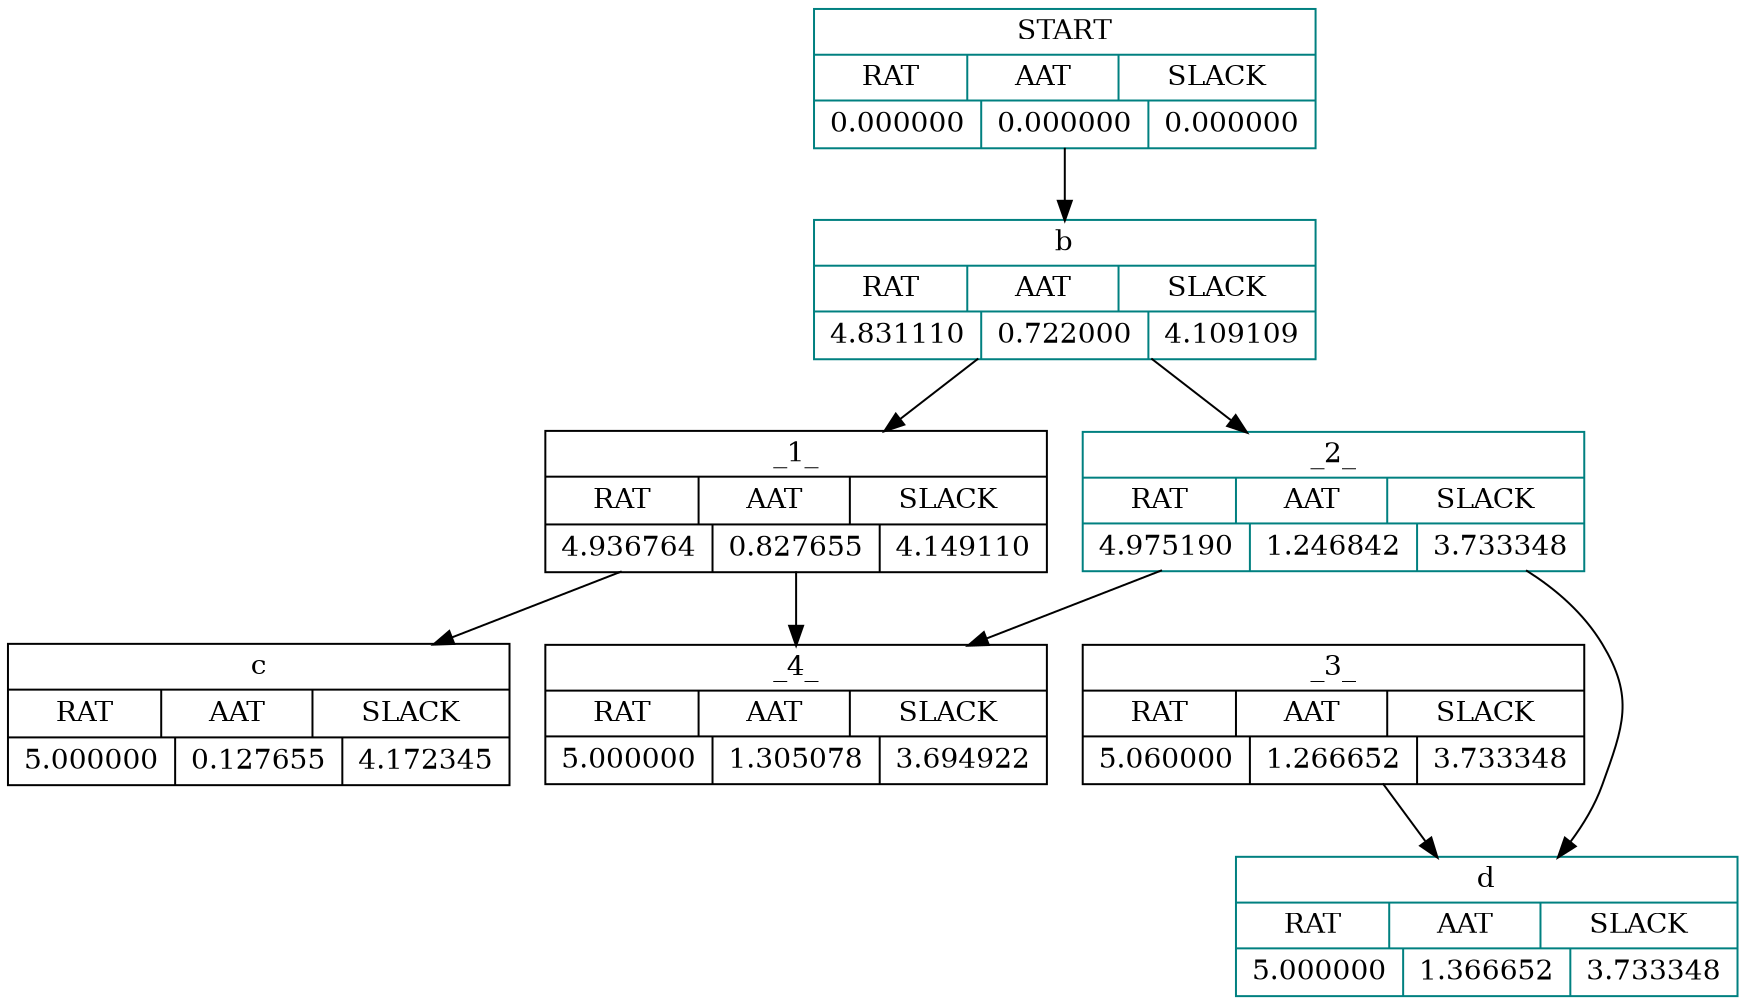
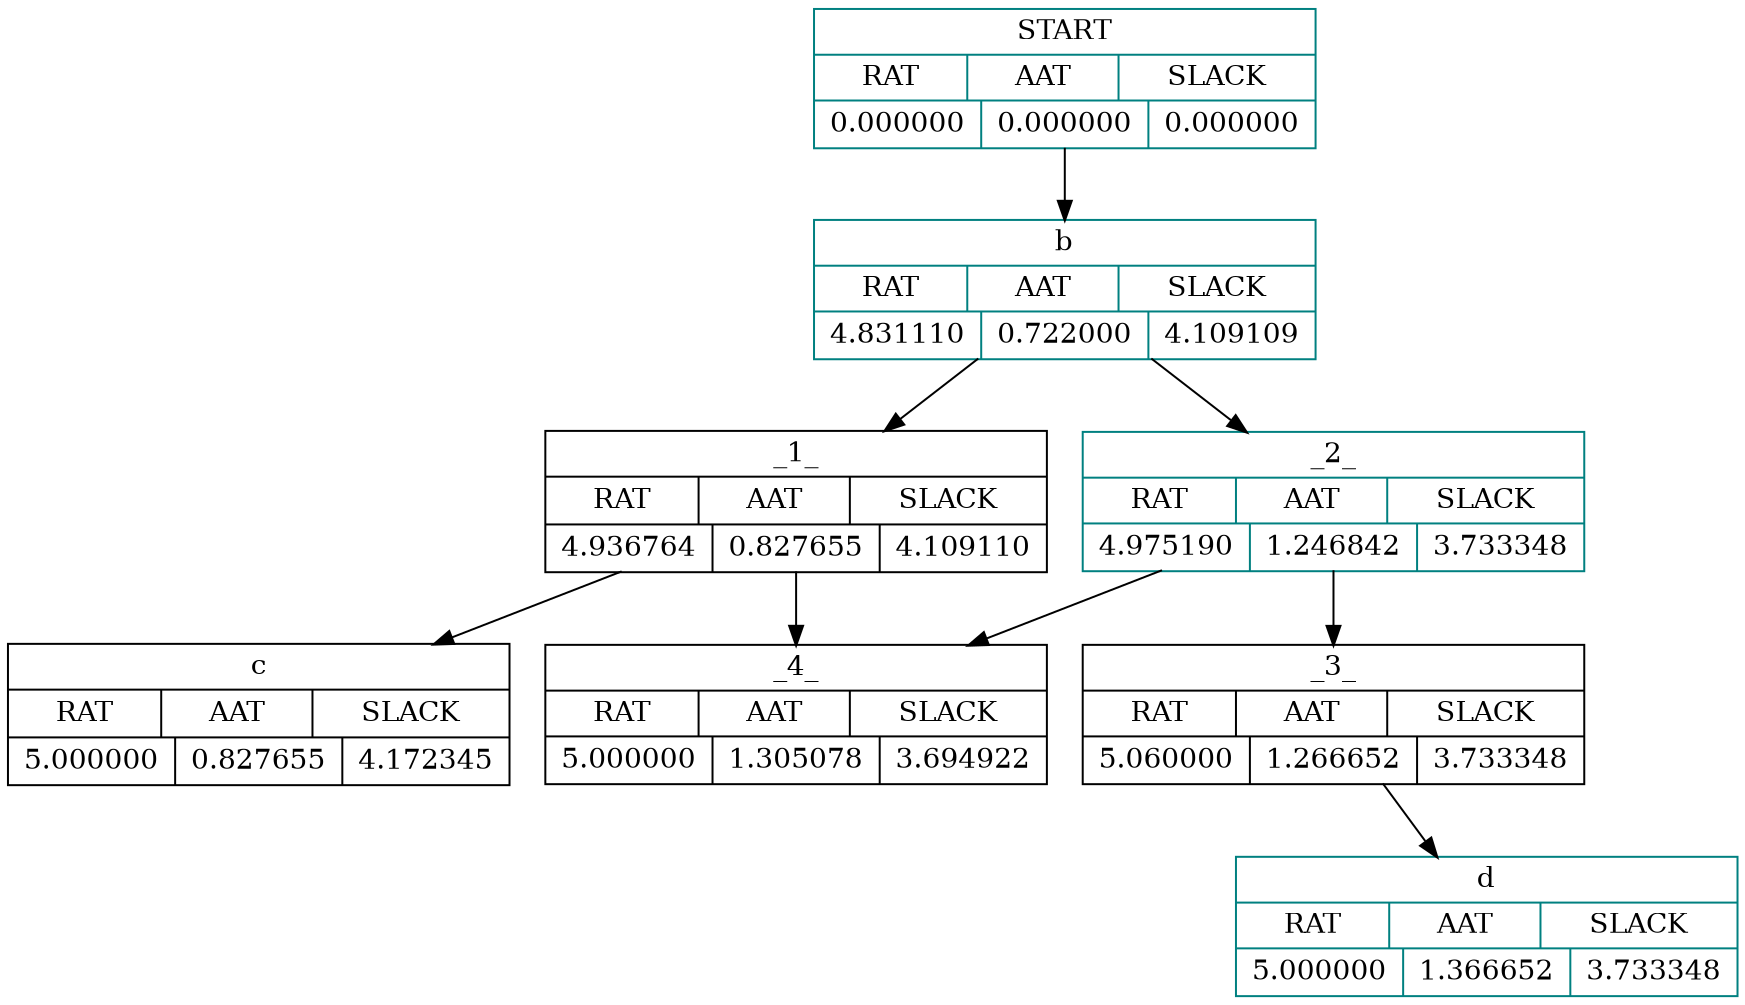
node "_1_": text "4.149110" -> "4.109110"
edge "_2_" -> "d": now "_2_" -> "_3_"
node "c": text "0.127655" -> "0.827655"
